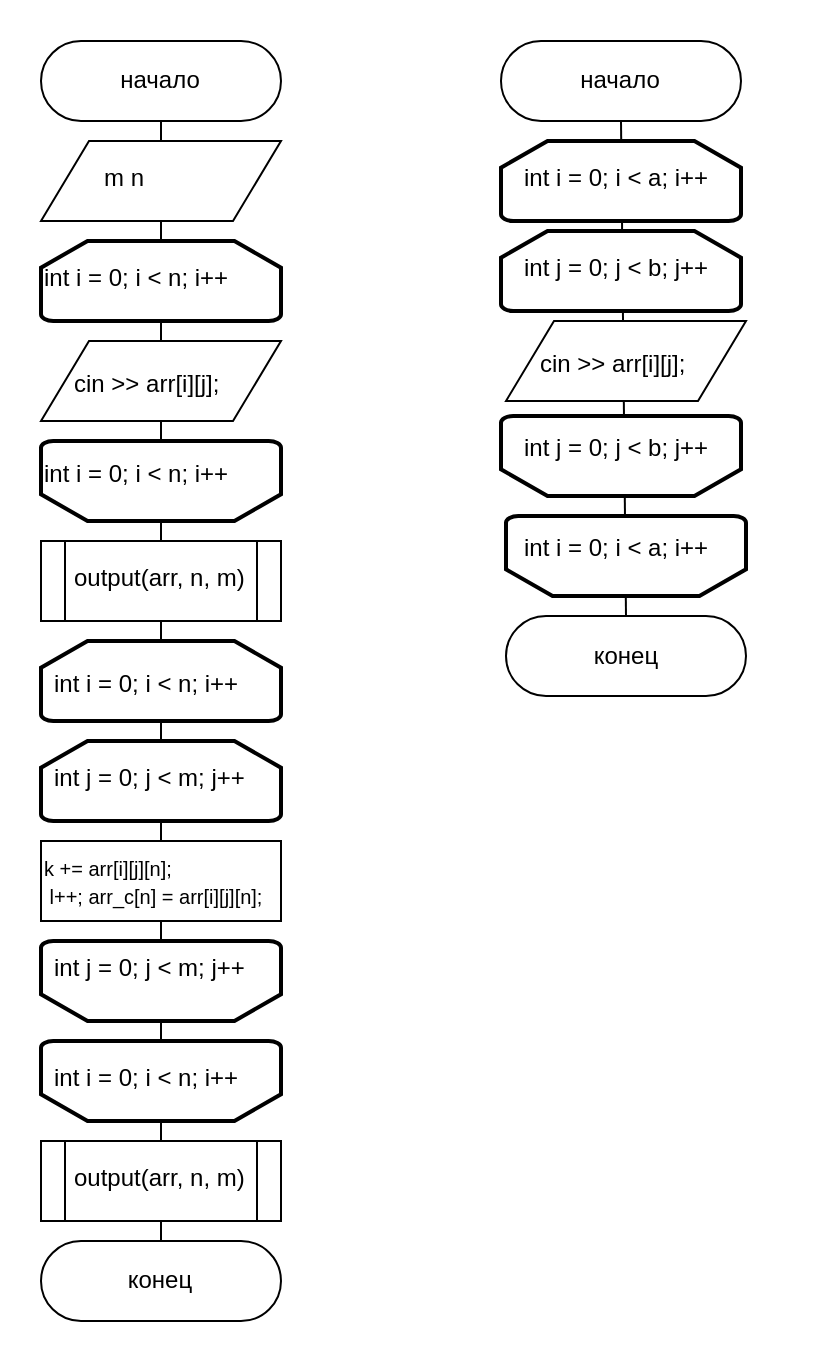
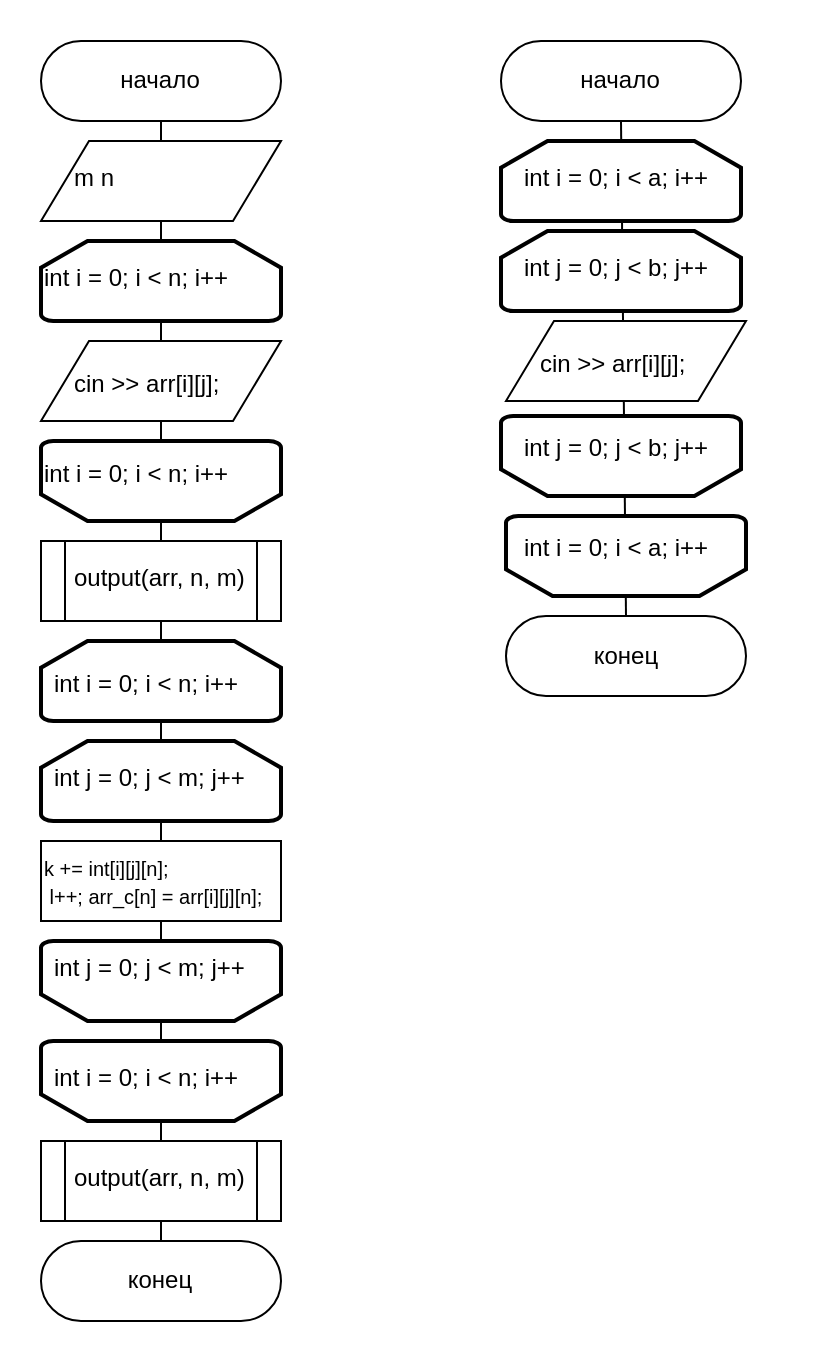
node "m n": moved (181, 181) -> (151, 181)
node "k += arr[i][j][n]; l++; arr_c[n] = arr[i][j][n];": label "k += arr[i][j][n]; l++; arr_c[n] = arr[i][j][n];" -> "k += int[i][j][n]; l++; arr_c[n] = arr[i][j][n];"
